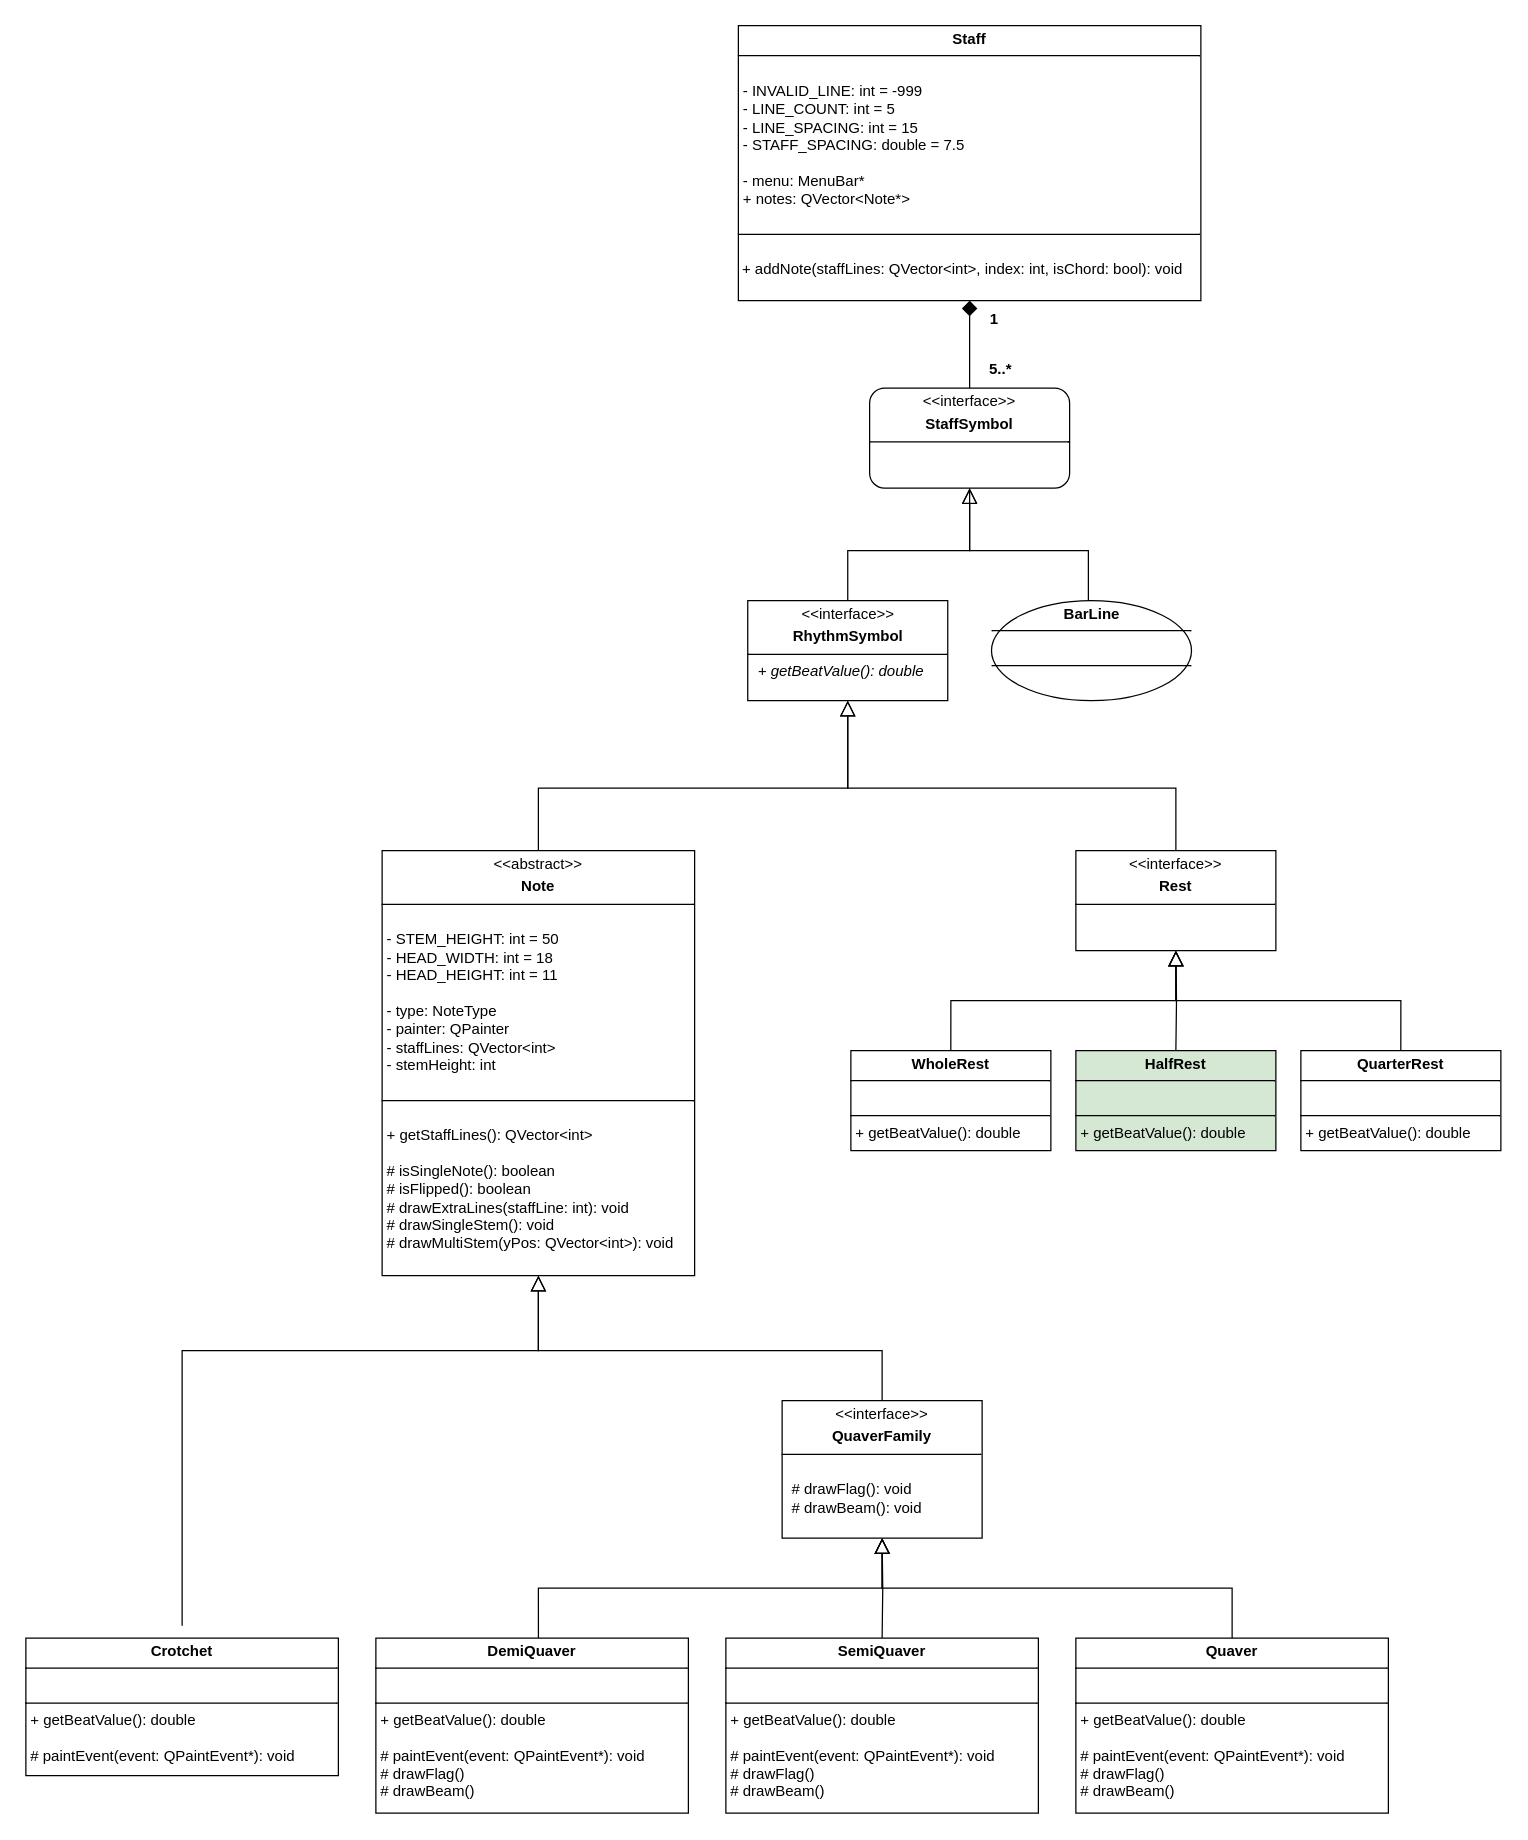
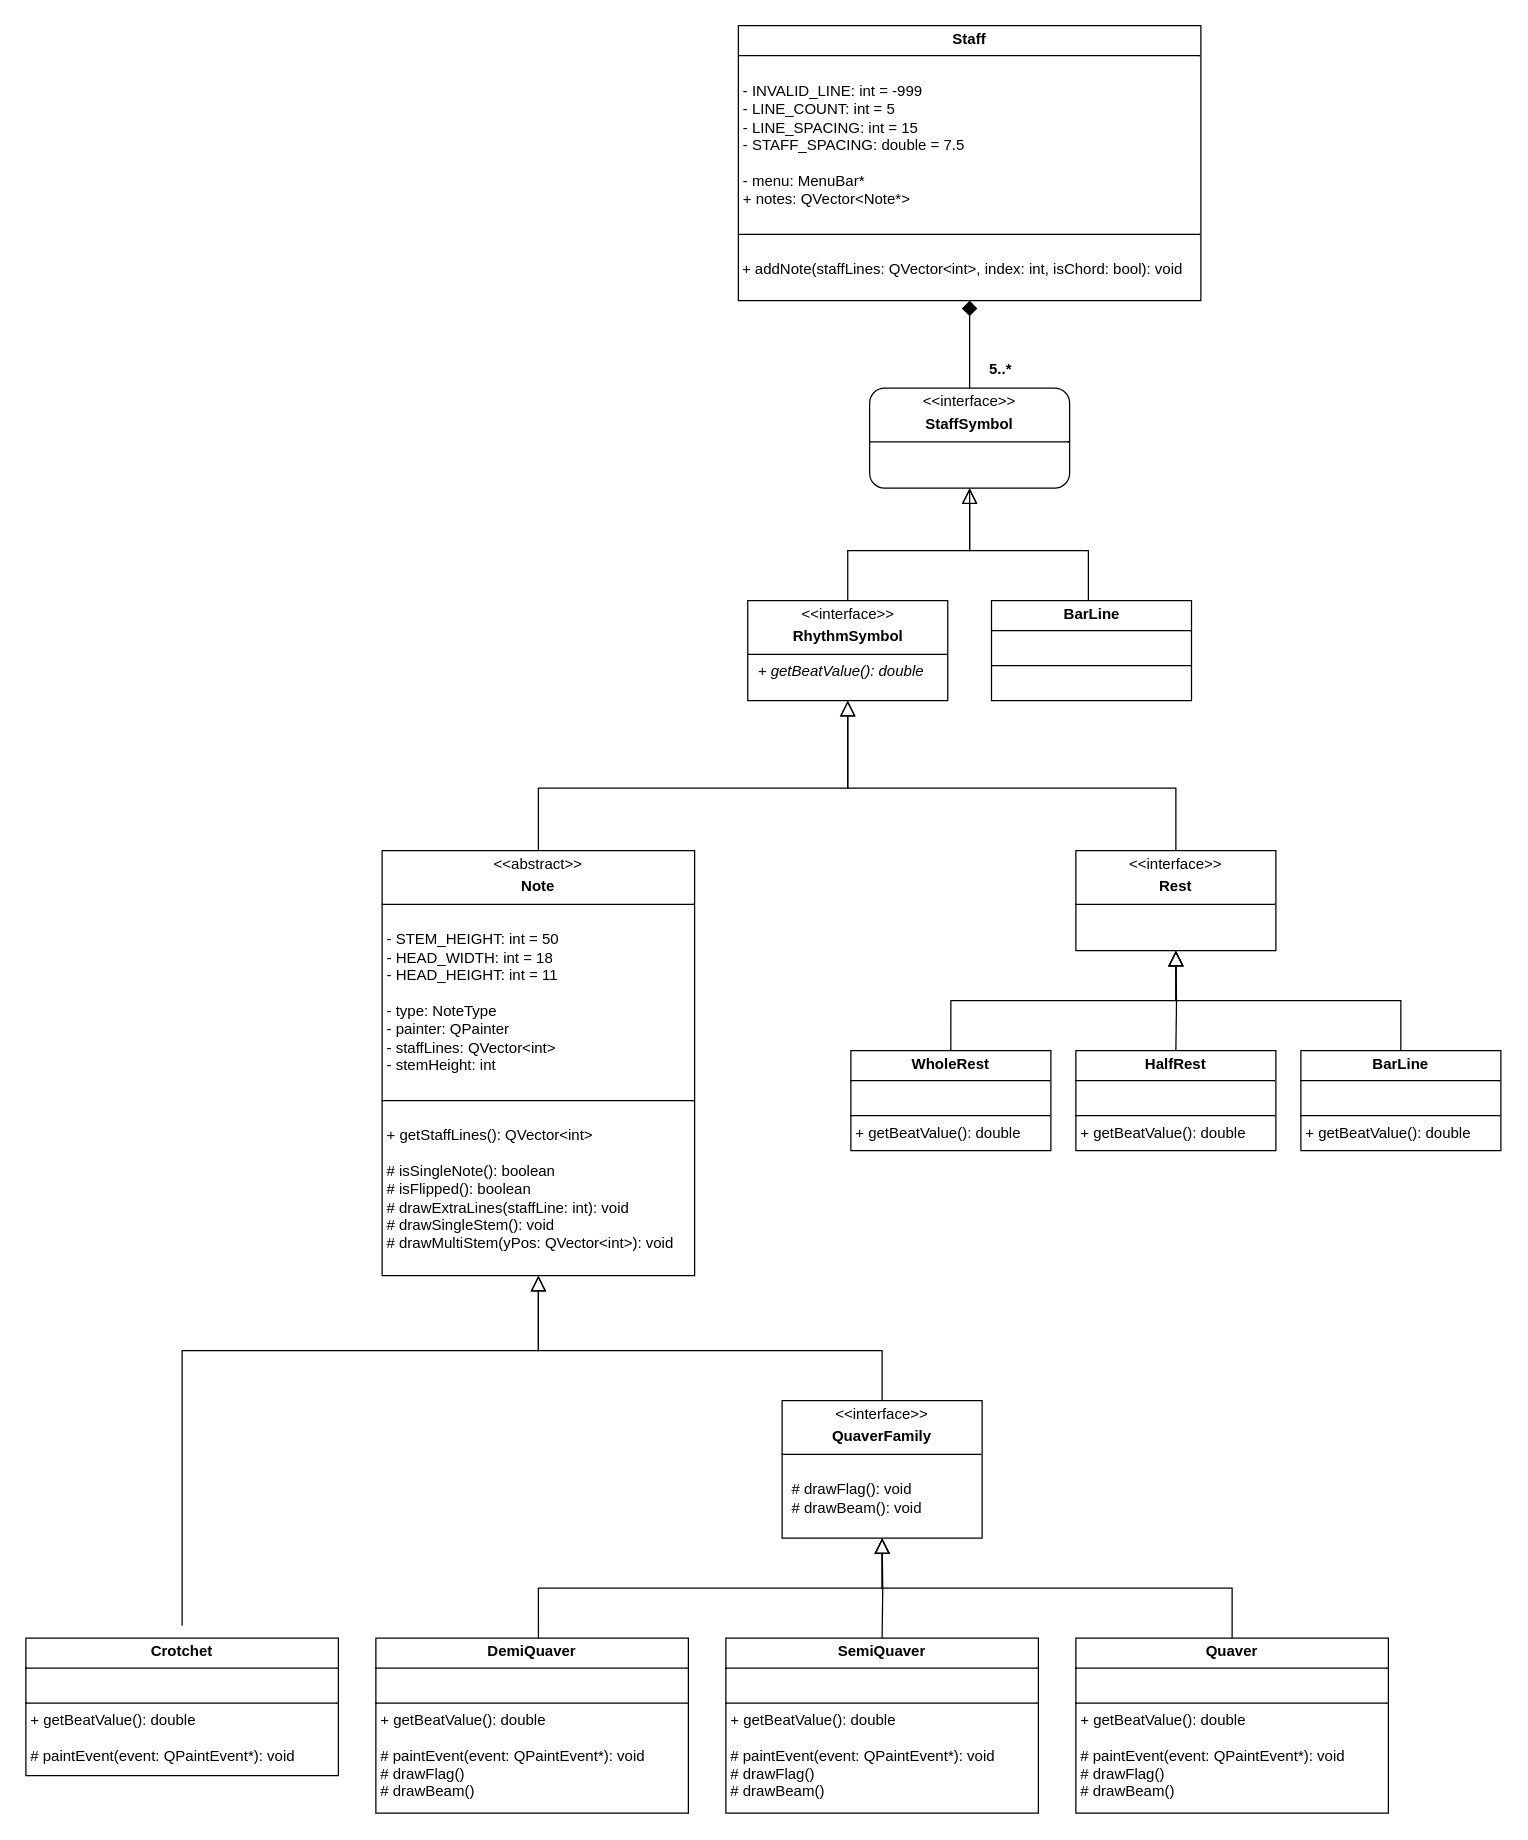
node "1": removed
node "BarLine": shape ellipse -> rectangle
node "QuarterRest + getBeatValue(): double": label "QuarterRest + getBeatValue(): double" -> "BarLine + getBeatValue(): double"
node "HalfRest + getBeatValue(): double": fillcolor #d5e8d4 -> #ffffff
